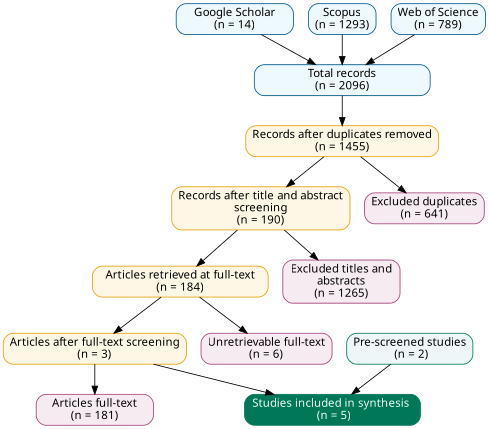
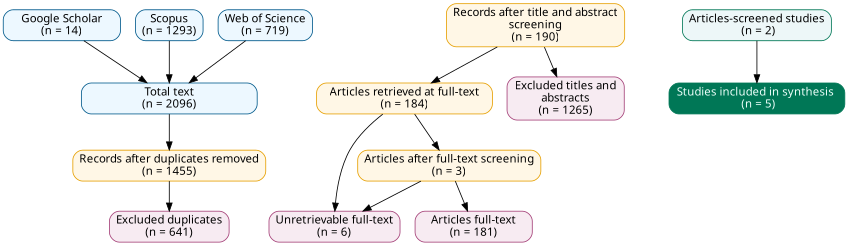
node "Web of Science (n = 789)": label "Web of Science (n = 789)" -> "Web of Science (n = 719)"
node "Total records (n = 2096)": label "Total records (n = 2096)" -> "Total text (n = 2096)"
edge "Records after duplicates removed (n = 1455)" -> "Records after title and abstract screening (n = 190)": removed
node "Pre-screened studies (n = 2)": label "Pre-screened studies (n = 2)" -> "Articles-screened studies (n = 2)"
edge "Articles after full-text screening (n = 3)" -> "Studies included in synthesis (n = 5)": now "Articles after full-text screening (n = 3)" -> "Unretrievable full-text (n = 6)"
